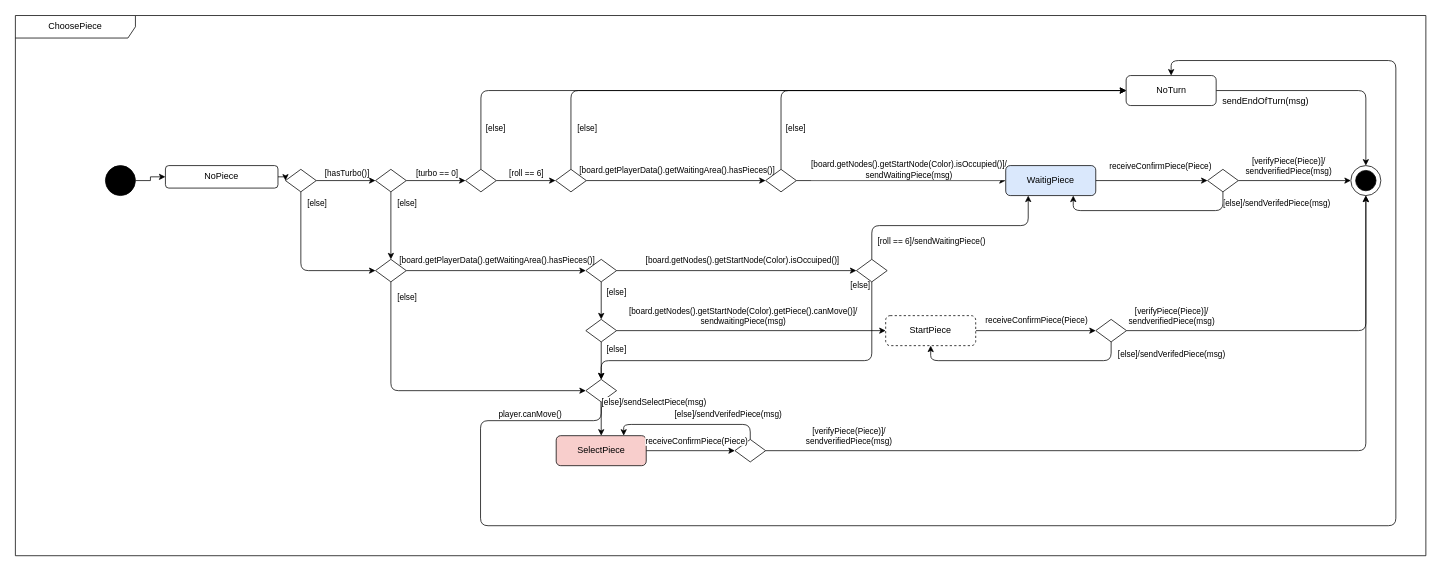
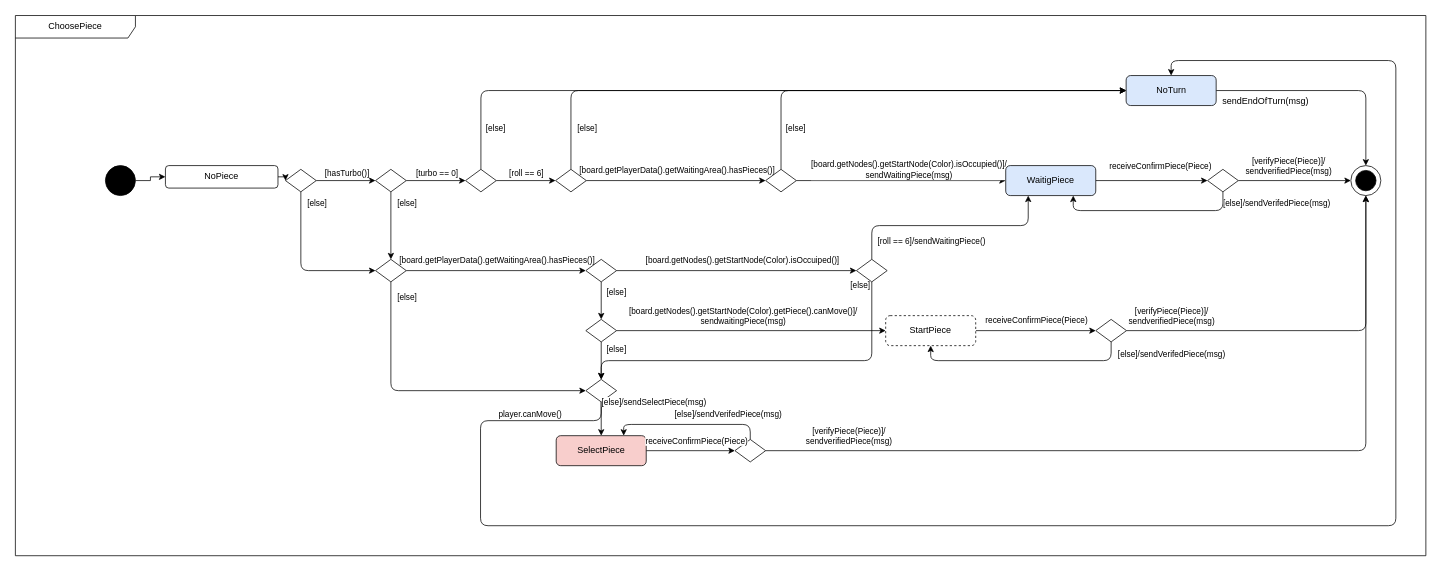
node "NoTurn": fillcolor #ffffff -> #dae8fc
